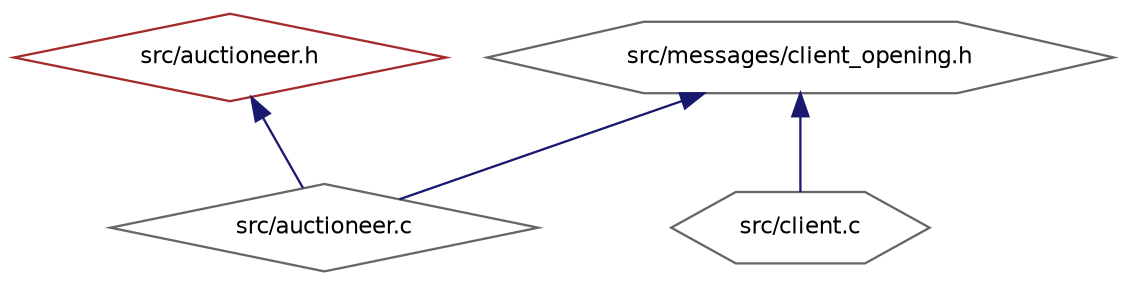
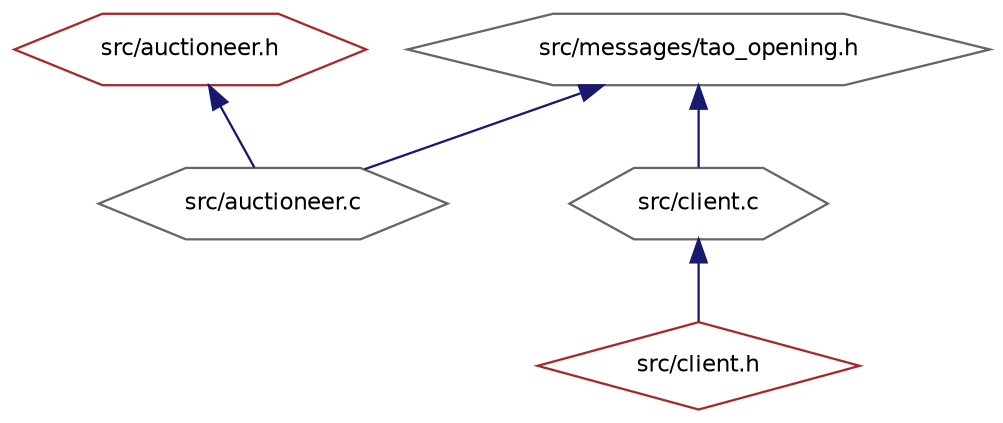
node "src/auctioneer.h": shape diamond -> hexagon
node "src/messages/client_opening.h": label "src/messages/client_opening.h" -> "src/messages/tao_opening.h"
node "src/auctioneer.c": shape diamond -> hexagon
node "src/client.h": added
